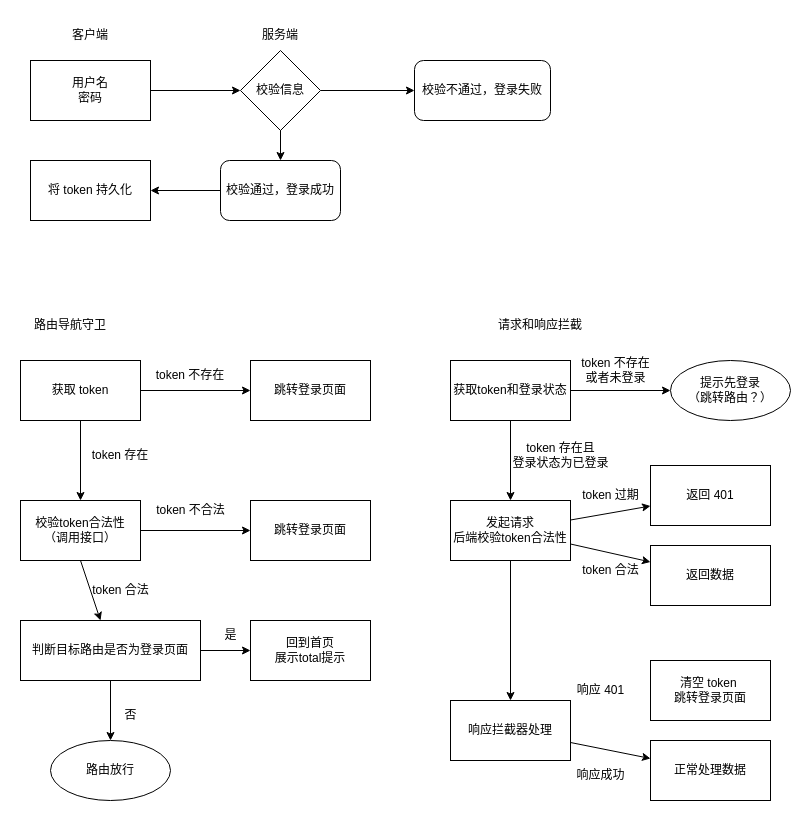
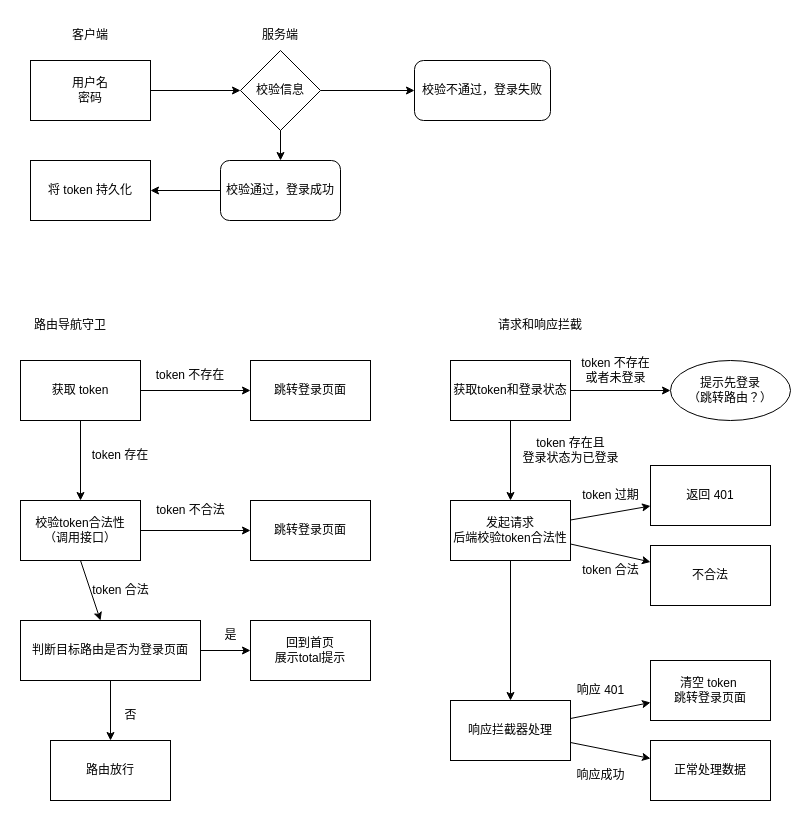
node "token 存在且 登录状态为已登录": moved (561, 456) -> (571, 451)
node "返回数据": label "返回数据" -> "不合法"
edge "响应拦截器处理" -> "清空 token 跳转登录页面": added
node "路由放行": shape ellipse -> rectangle
